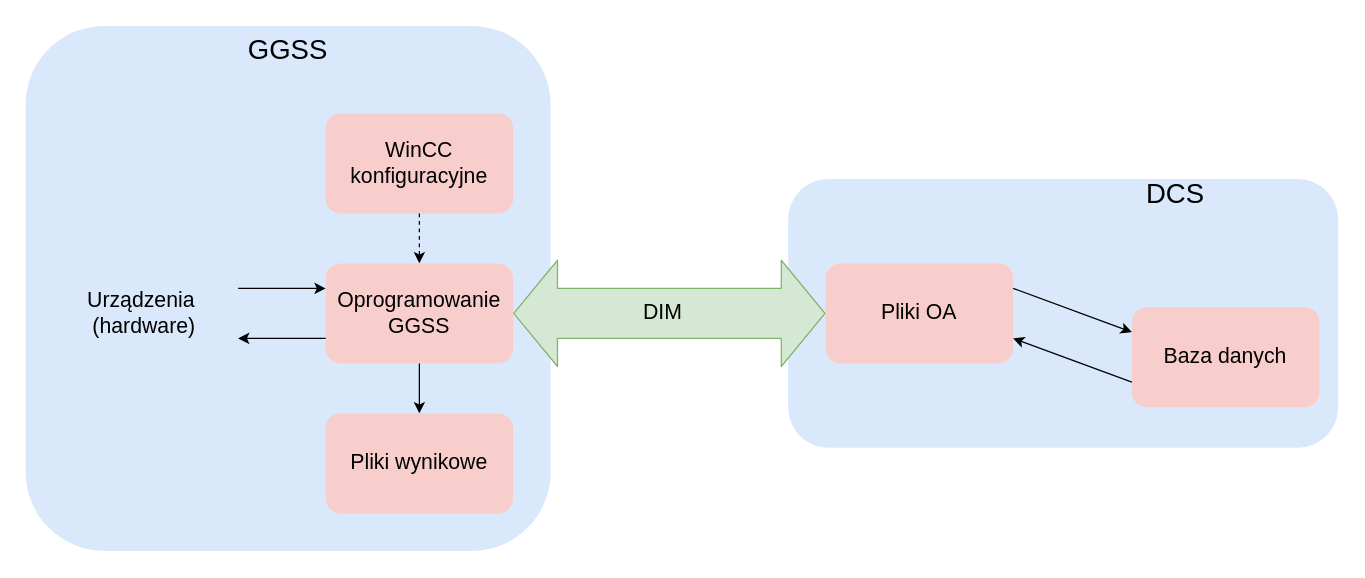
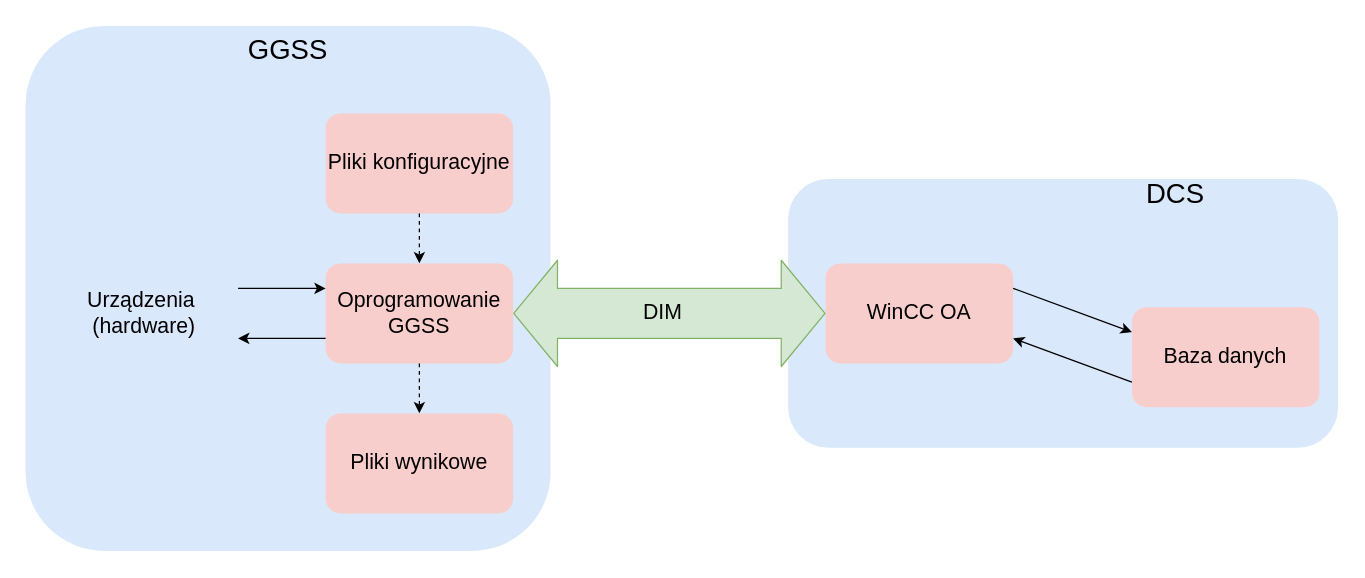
node "WinCC konfiguracyjne": label "WinCC konfiguracyjne" -> "Pliki konfiguracyjne"
node "Pliki OA": label "Pliki OA" -> "WinCC OA"
edge "Oprogramowanie GGSS" -> "Pliki wynikowe": style solid -> dashed
